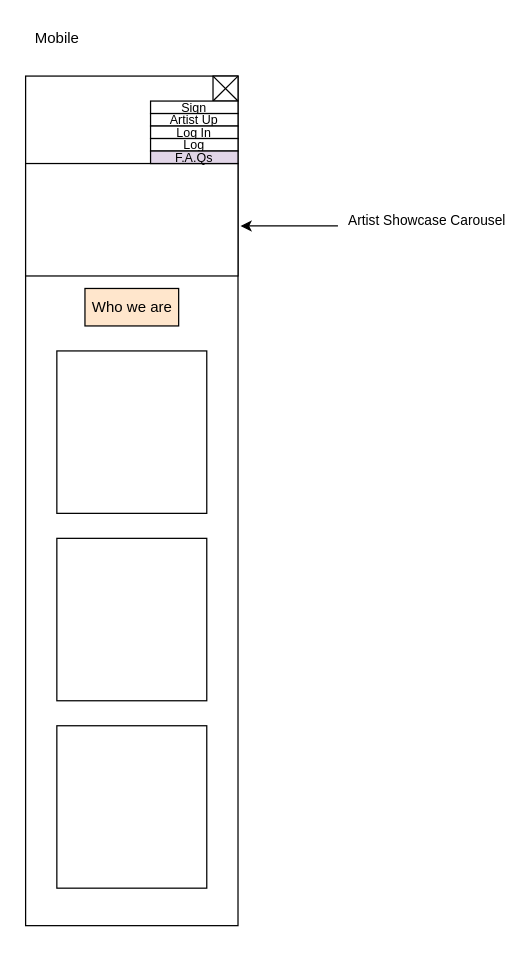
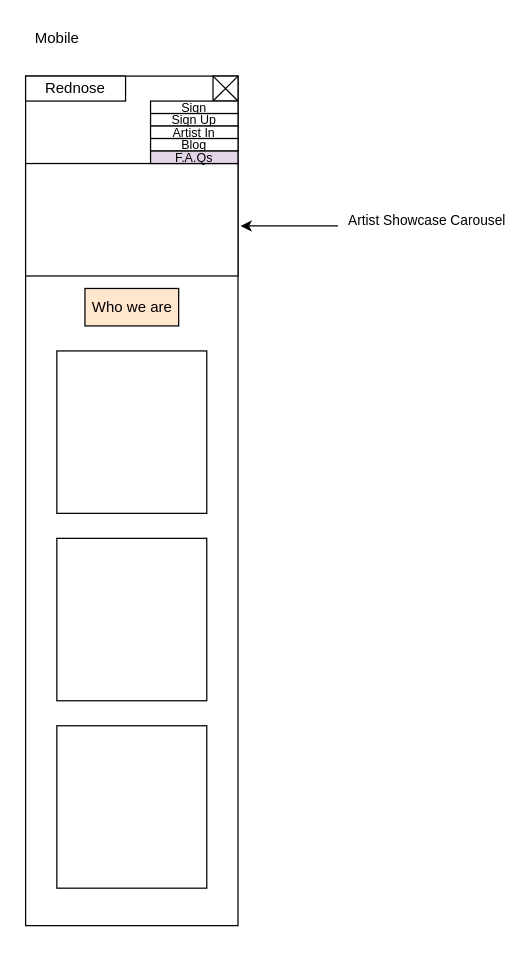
node "Rednose": added
node "Artist Up": label "Artist Up" -> "Sign Up"
node "Log In": label "Log In" -> "Artist In"
node "Log": label "Log" -> "Blog"
